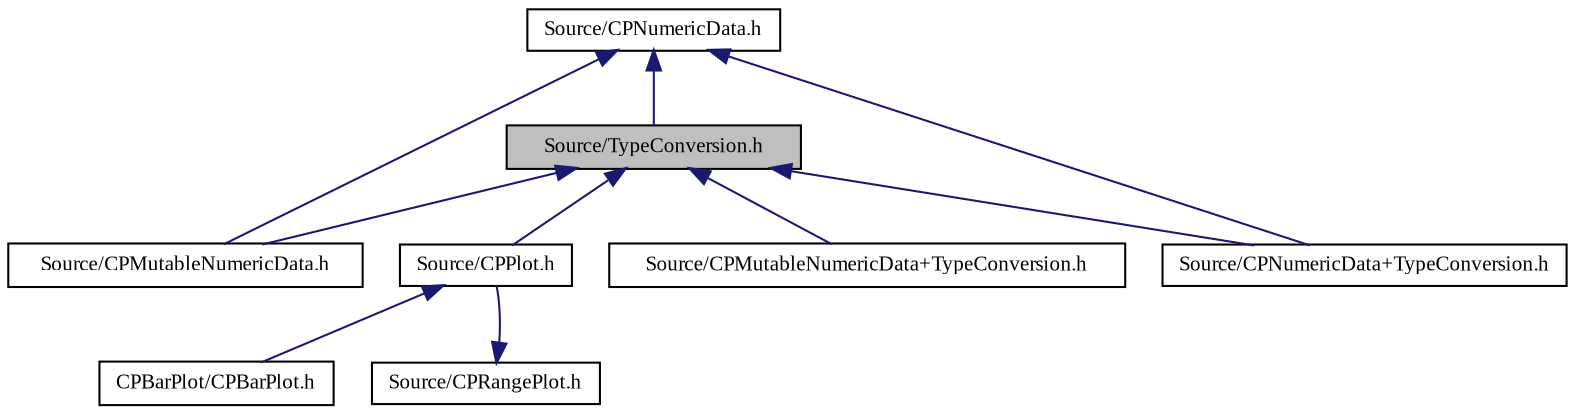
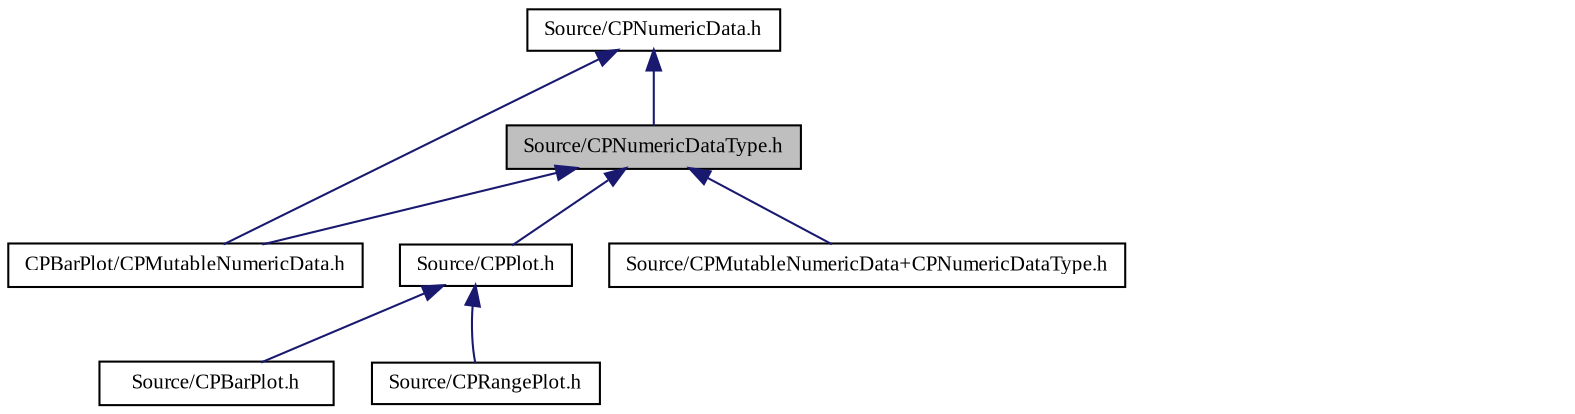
node "Source/TypeConversion.h": label "Source/TypeConversion.h" -> "Source/CPNumericDataType.h"
node "Source/CPMutableNumericData.h": label "Source/CPMutableNumericData.h" -> "CPBarPlot/CPMutableNumericData.h"
node "Source/CPMutableNumericData+TypeConversion.h": label "Source/CPMutableNumericData+TypeConversion.h" -> "Source/CPMutableNumericData+CPNumericDataType.h"
node "Source/CPNumericData+TypeConversion.h": removed
edge "Source/CPPlot.h" -> "Source/CPRangePlot.h": reversed
node "CPBarPlot/CPBarPlot.h": label "CPBarPlot/CPBarPlot.h" -> "Source/CPBarPlot.h"
